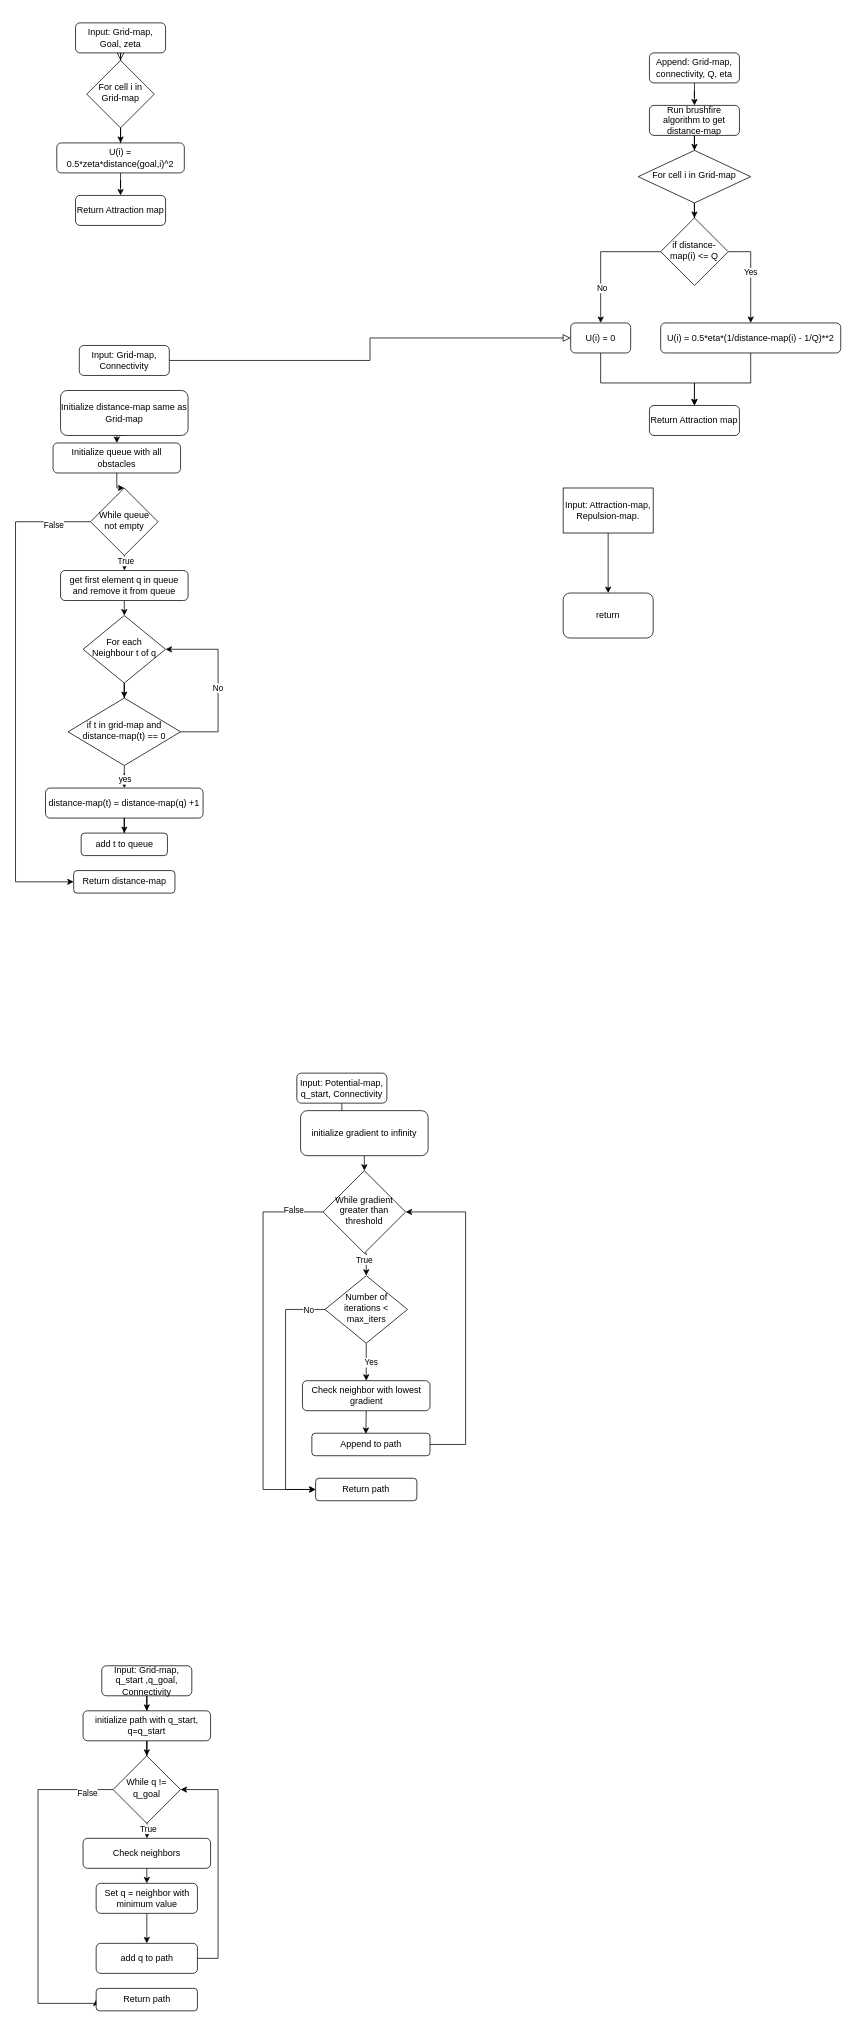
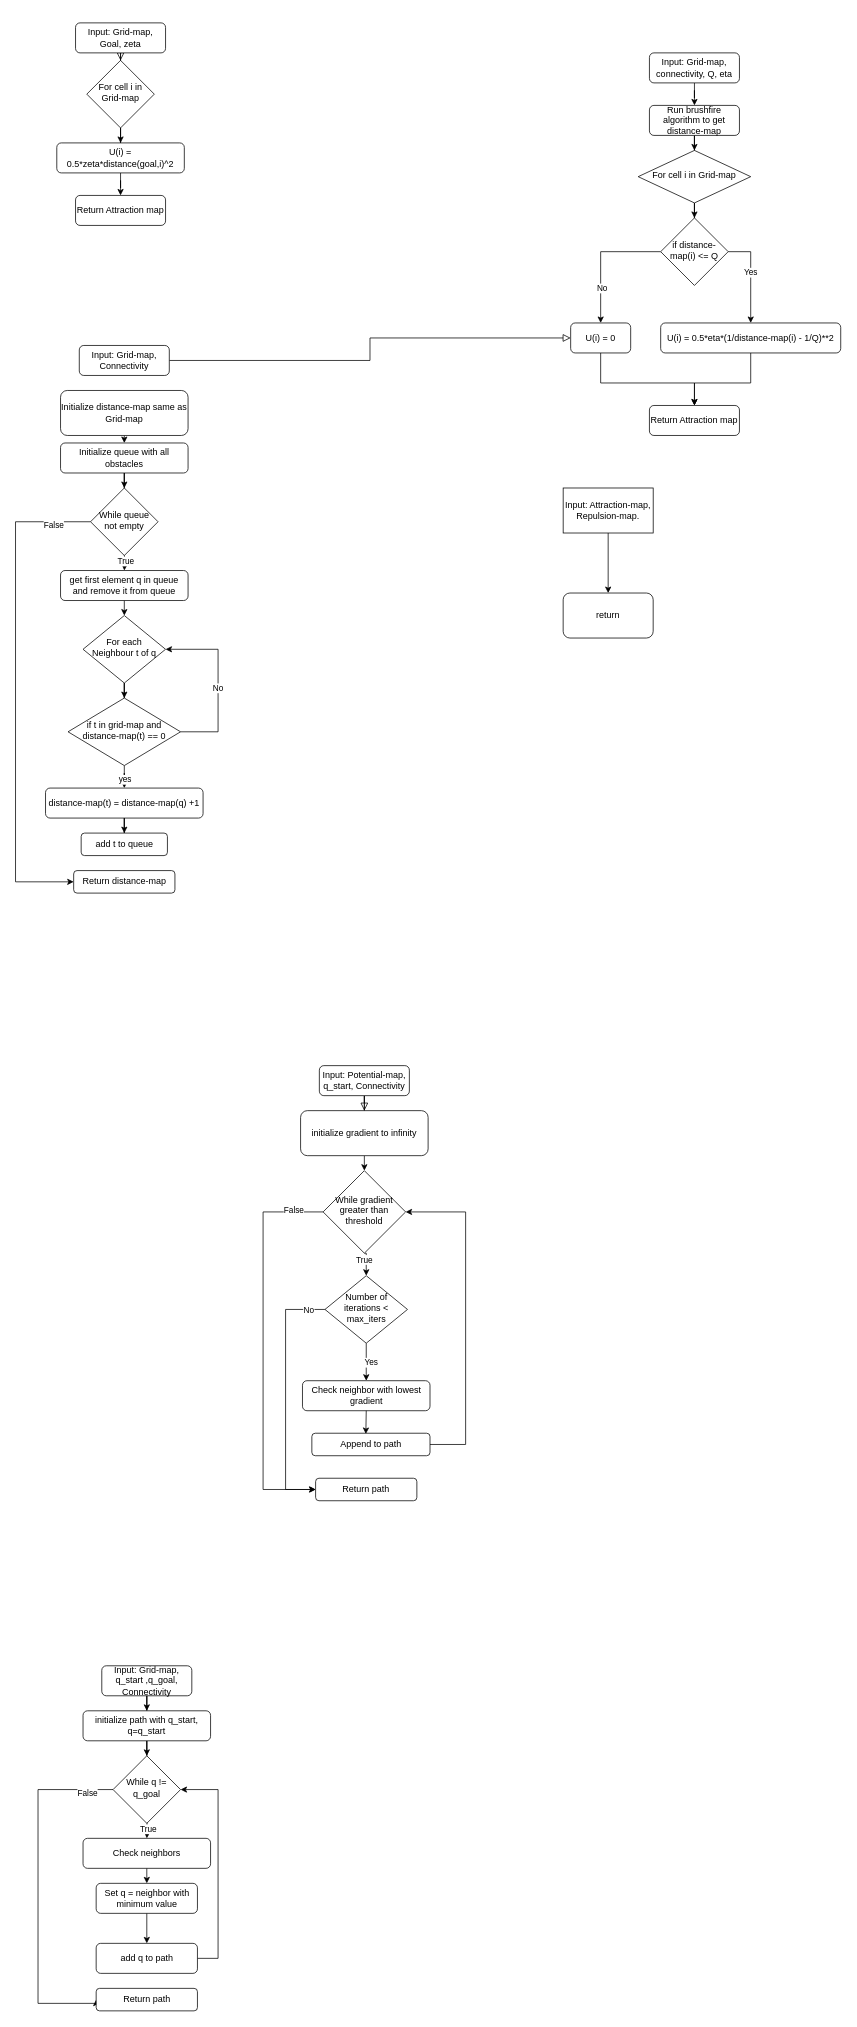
node "Append: Grid-map, connectivity, Q, eta": label "Append: Grid-map, connectivity, Q, eta" -> "Input: Grid-map, connectivity, Q, eta"
node "Initialize queue with all obstacles": moved (117, 458) -> (124, 458)
node "Input: Potential-map, q_start, Connectivity": moved (342, 1088) -> (364, 1080)
